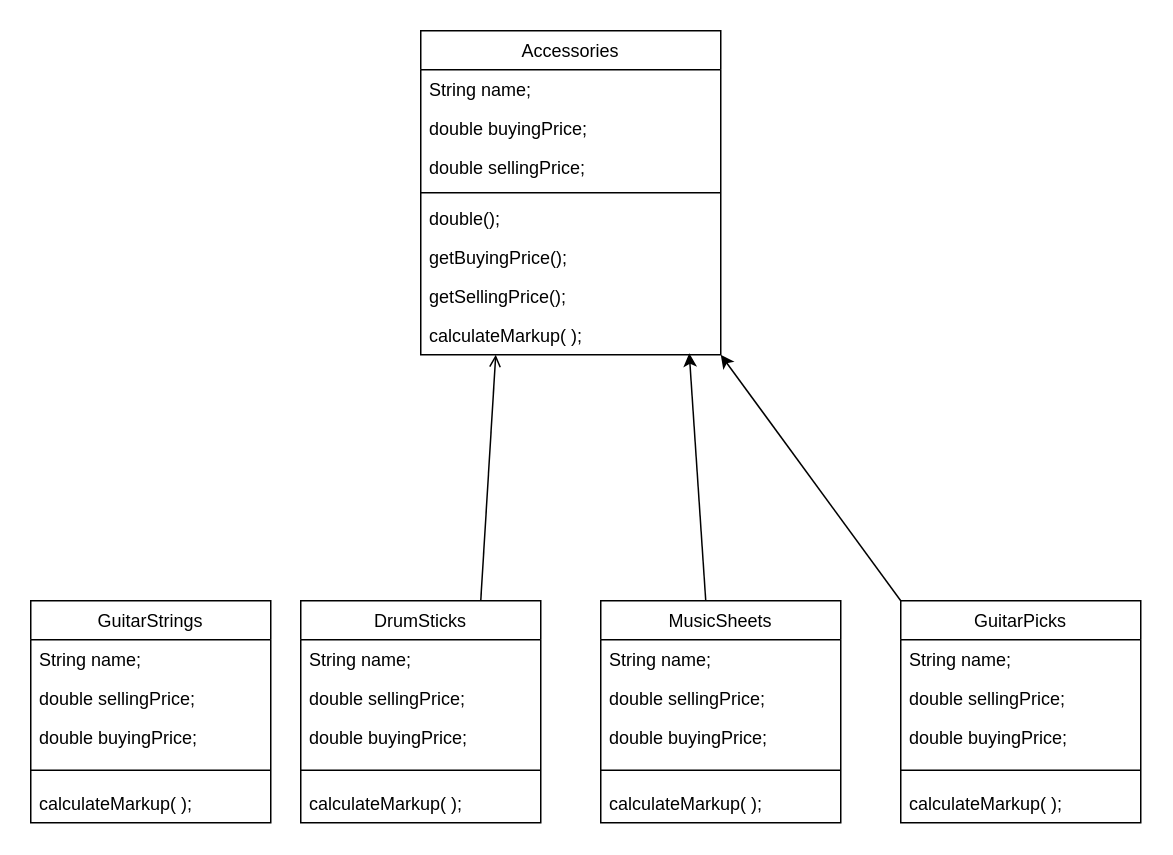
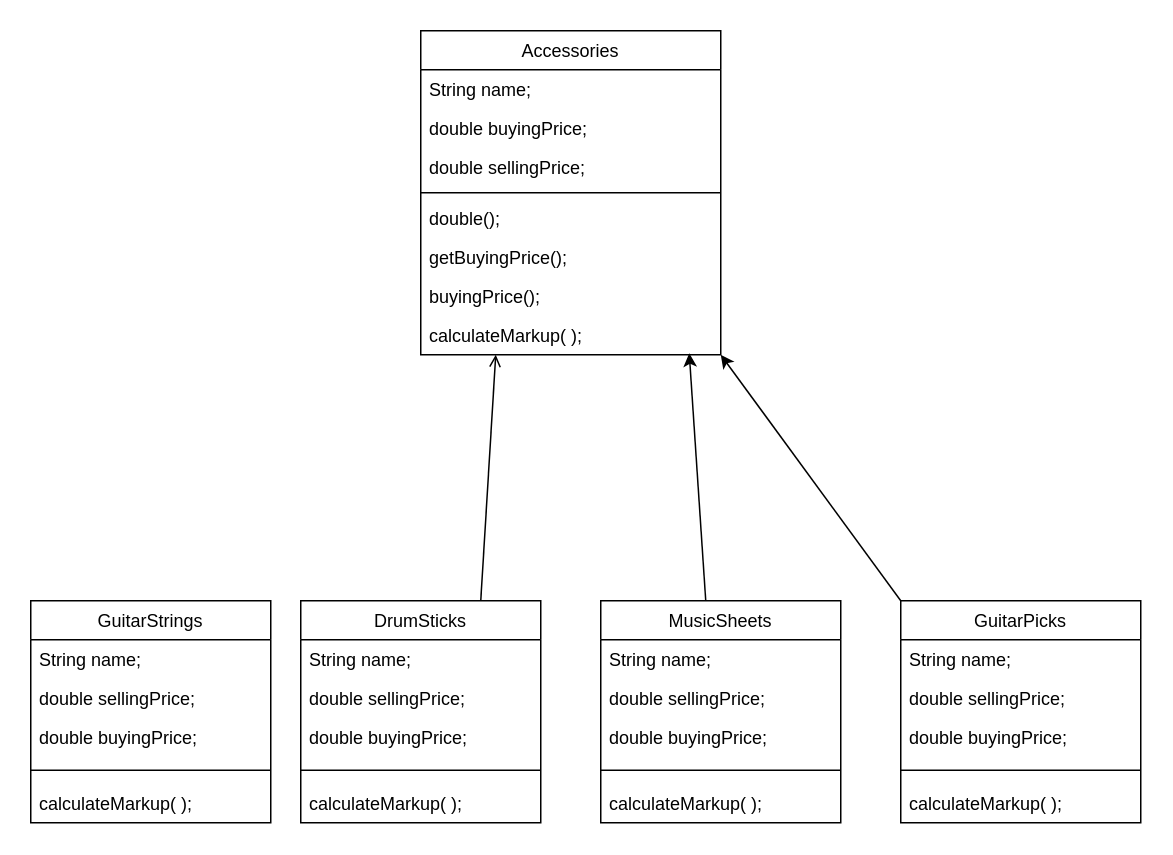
node "getSellingPrice();": label "getSellingPrice();" -> "buyingPrice();"
